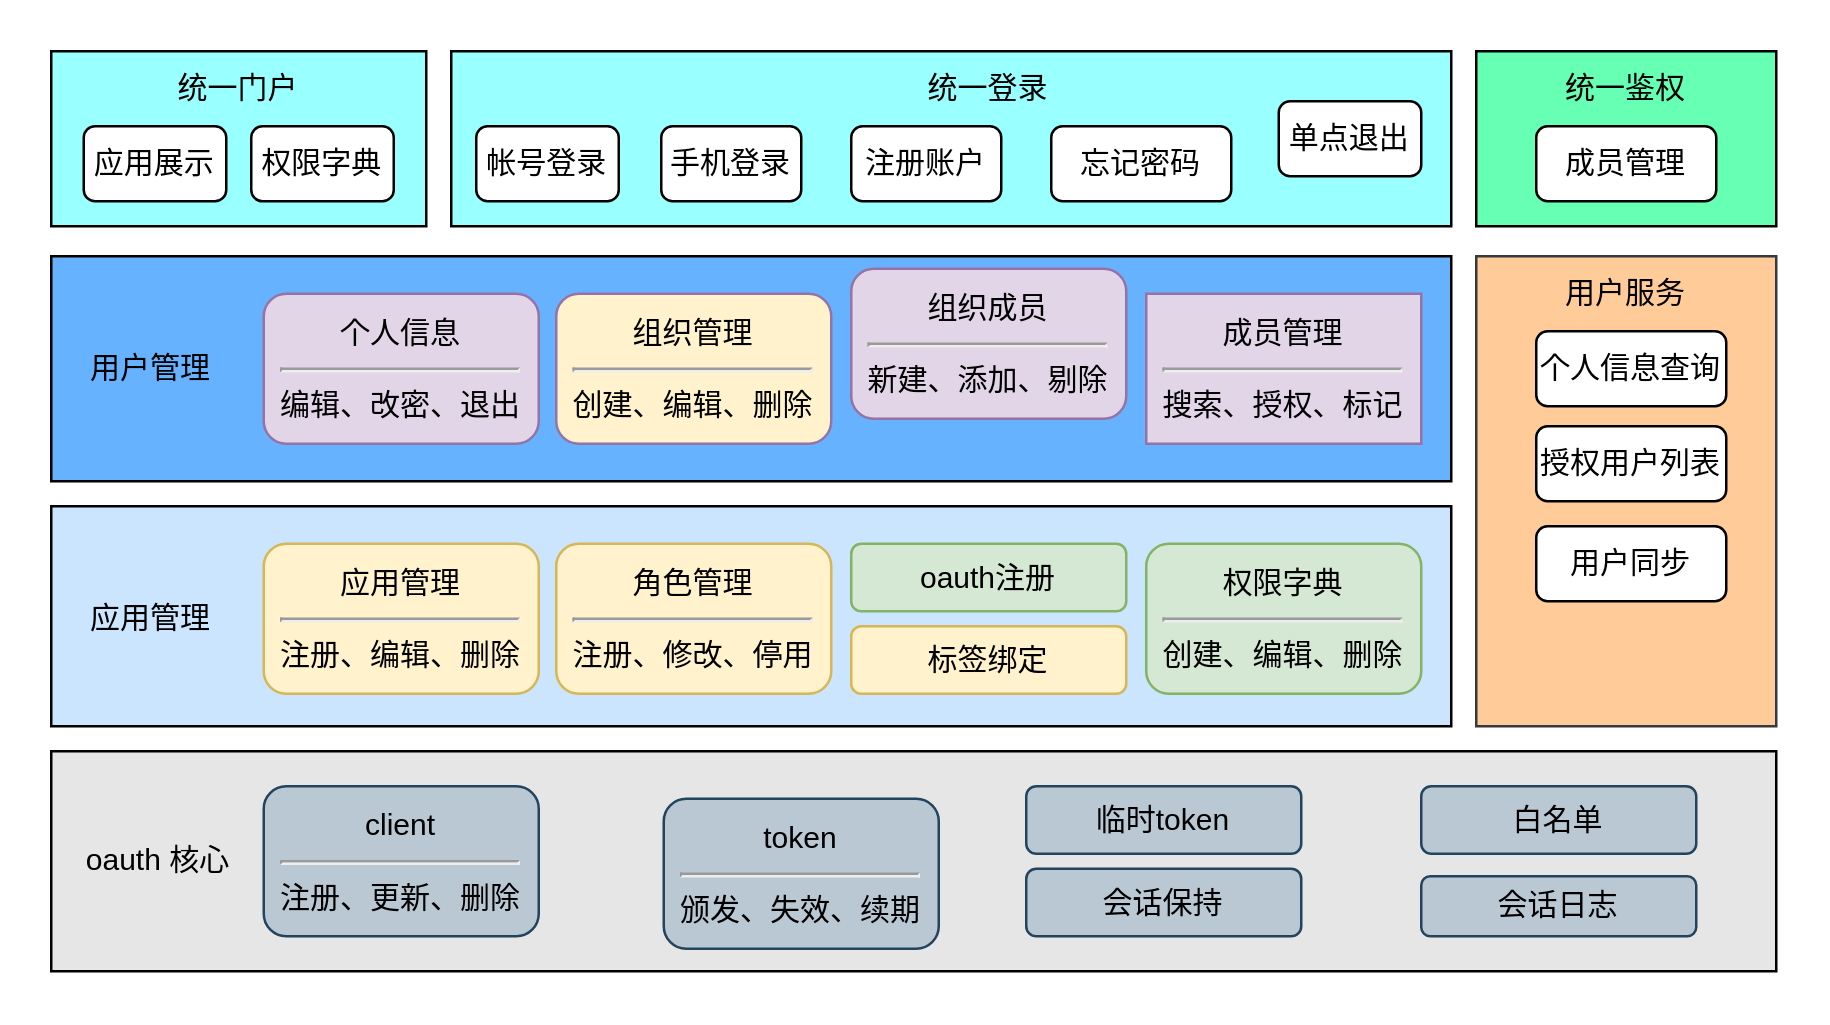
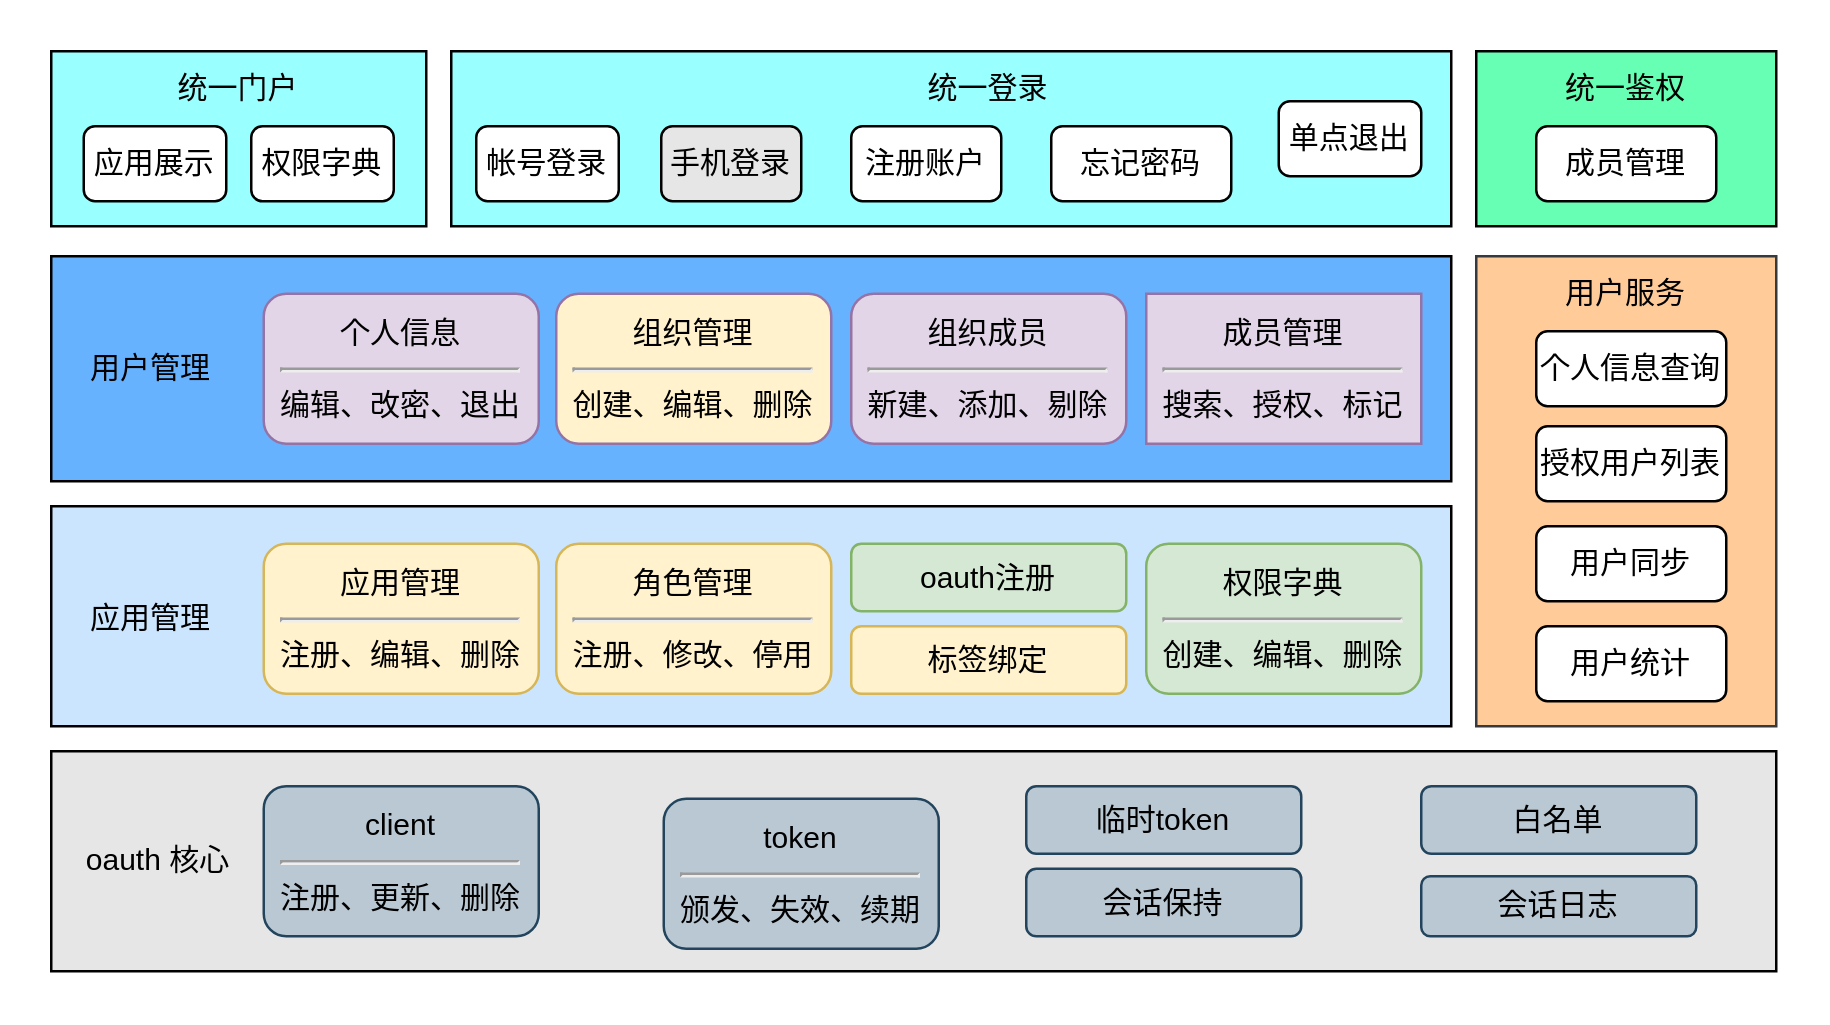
node "手机登录": fillcolor #ffffff -> #e6e6e6
node "组织成员 新建、添加、剔除": moved (989, 344) -> (989, 369)
node "用户统计": added
